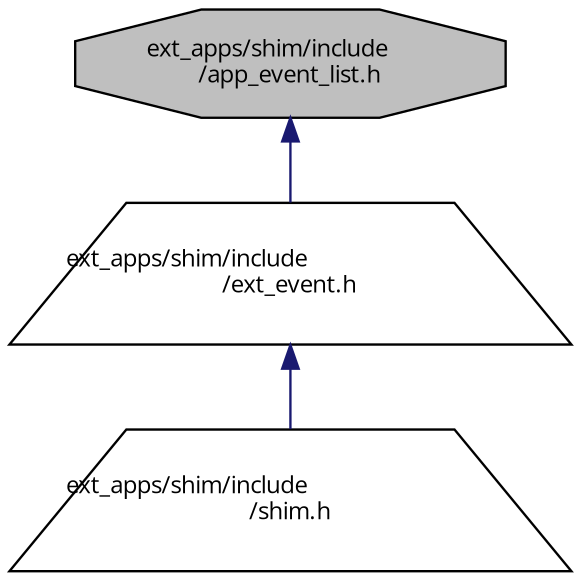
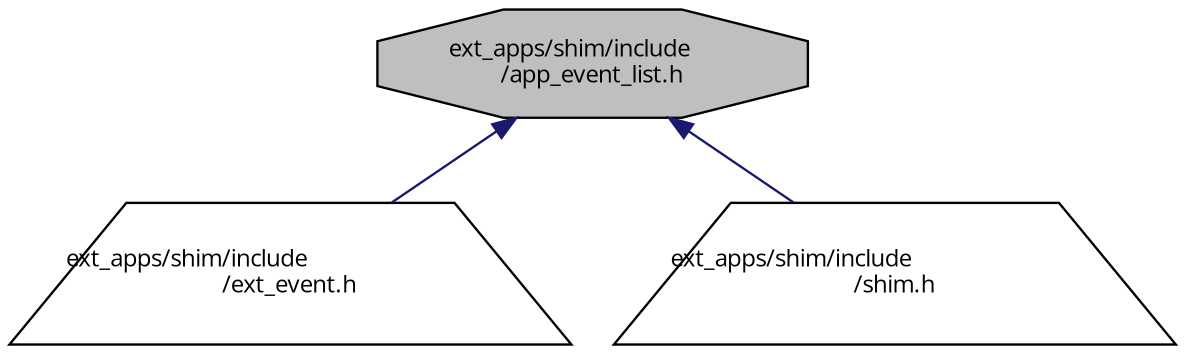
edge "ext_apps/shim/include /shim.h" -> "ext_apps/shim/include /ext_event.h": now "ext_apps/shim/include /shim.h" -> "ext_apps/shim/include /app_event_list.h"
